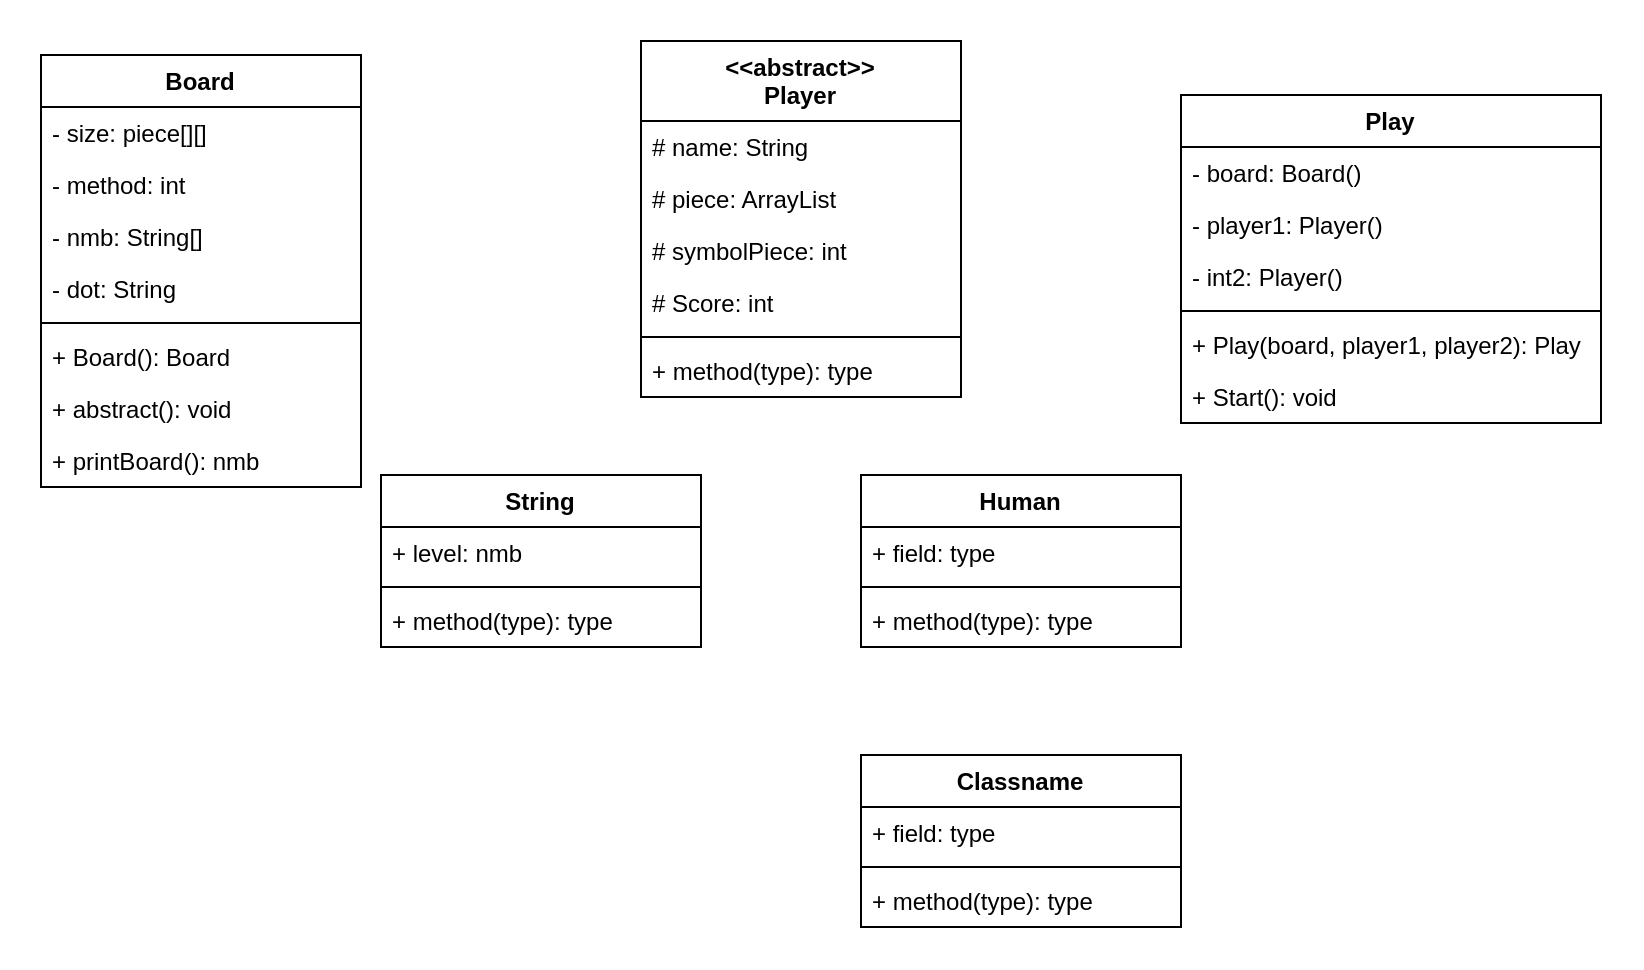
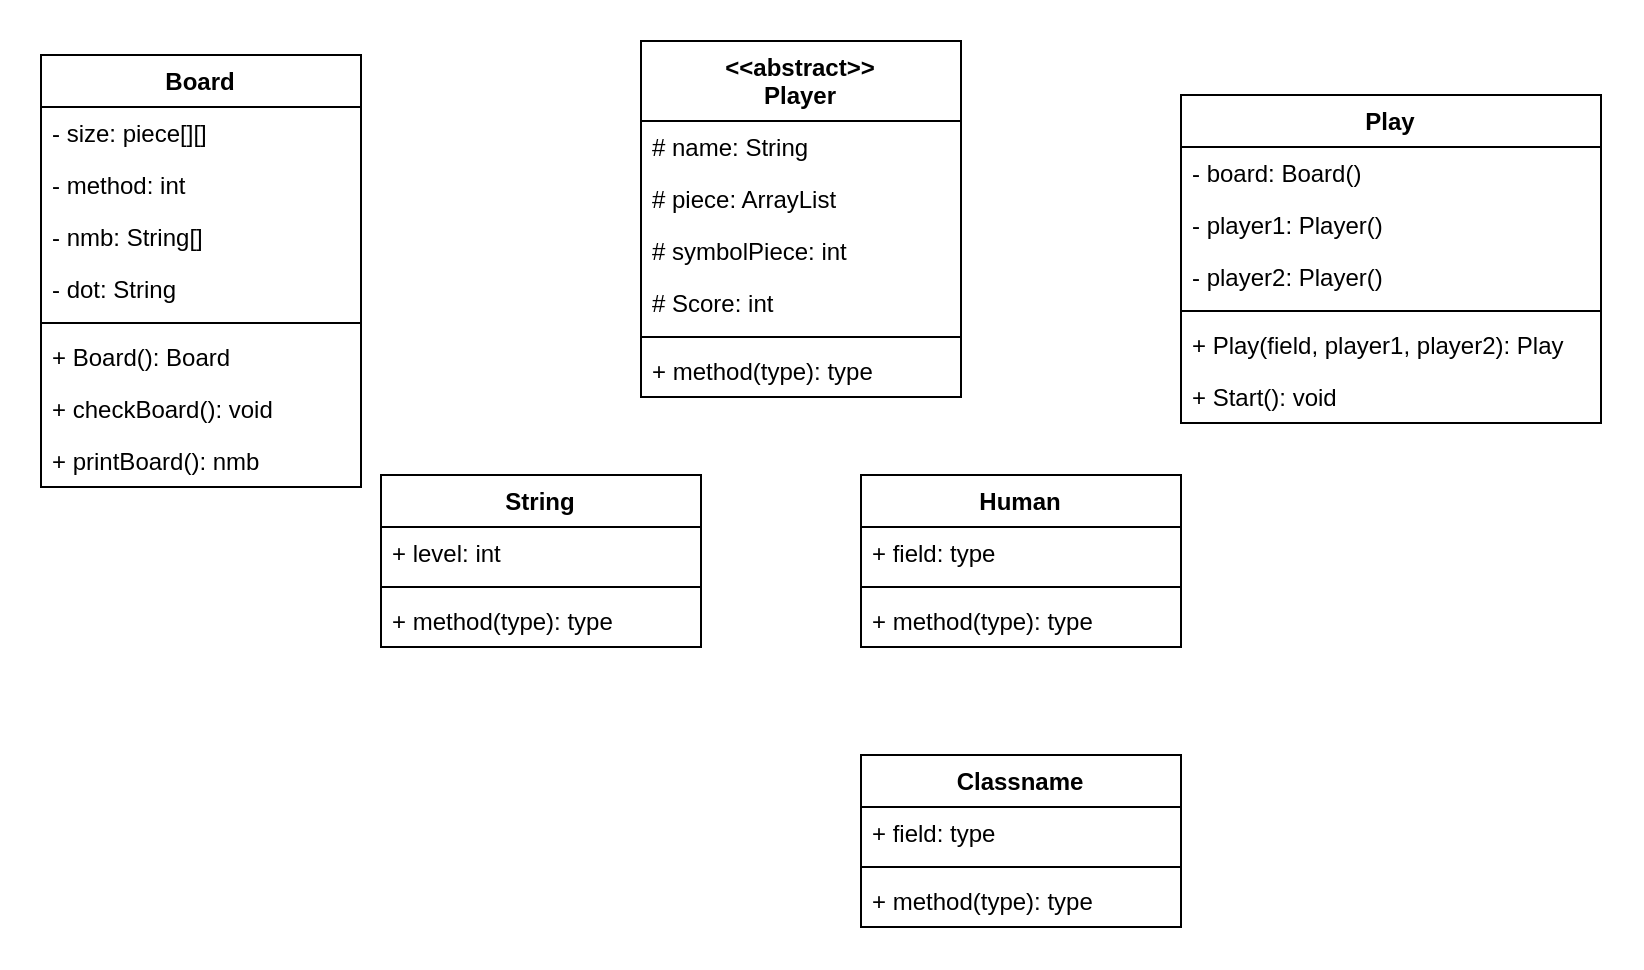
node "- int2: Player()": label "- int2: Player()" -> "- player2: Player()"
node "+ Play(board, player1, player2): Play": label "+ Play(board, player1, player2): Play" -> "+ Play(field, player1, player2): Play"
node "+ abstract(): void": label "+ abstract(): void" -> "+ checkBoard(): void"
node "+ level: nmb": label "+ level: nmb" -> "+ level: int"
